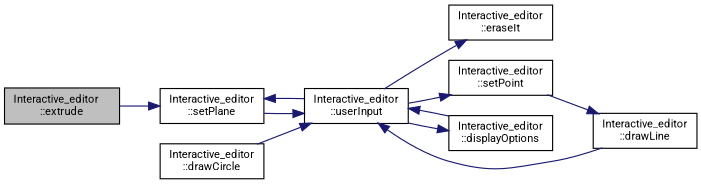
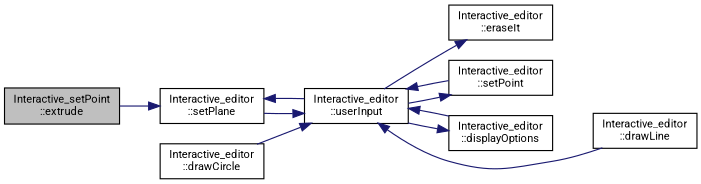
edge "Interactive_editor ::setPoint" -> "Interactive_editor ::drawLine": now "Interactive_editor ::setPoint" -> "Interactive_editor ::userInput"
node "Interactive_editor ::extrude": label "Interactive_editor ::extrude" -> "Interactive_setPoint ::extrude"
